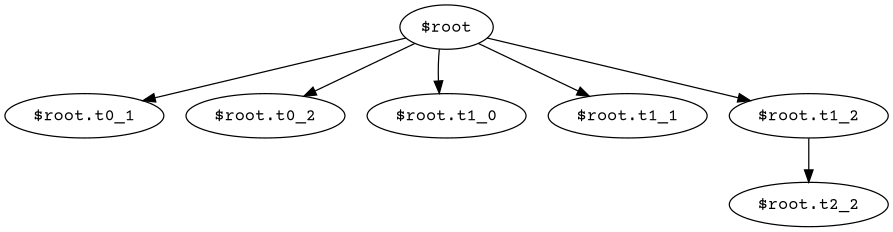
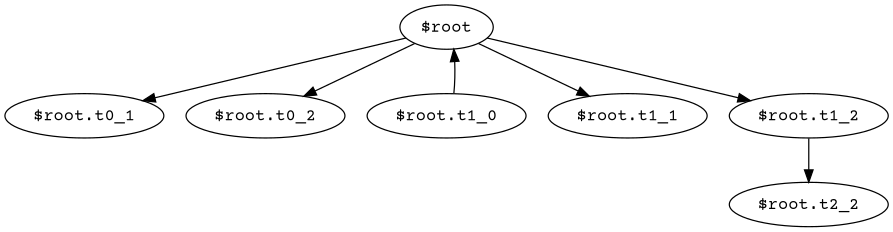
edge "$root" -> "$root.t1_0": reversed
